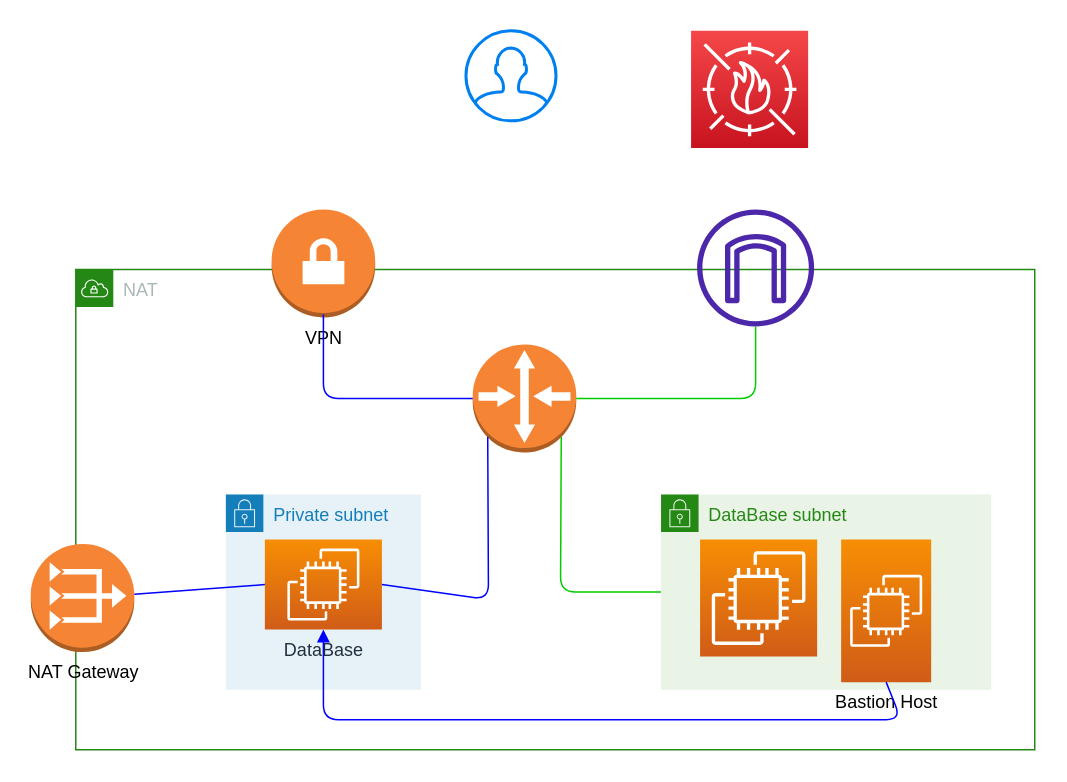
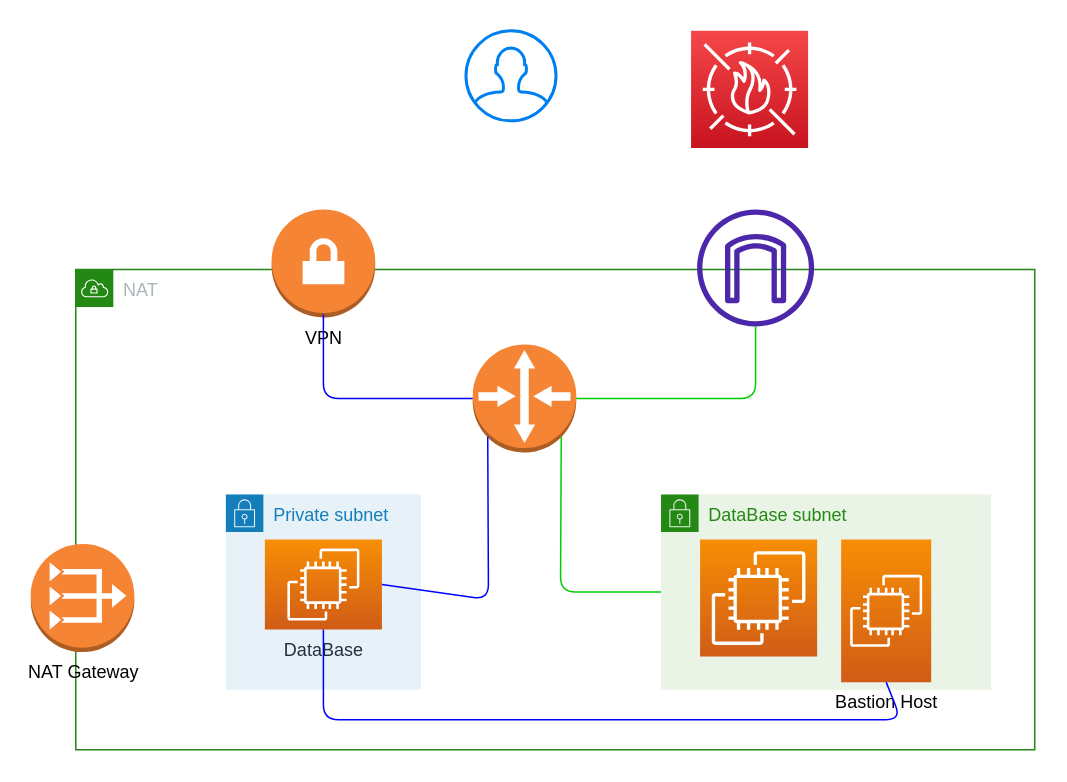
edge "DataBase" -- "NAT Gateway": removed
edge "Bastion Host" -> "DataBase": arrowhead block -> none
